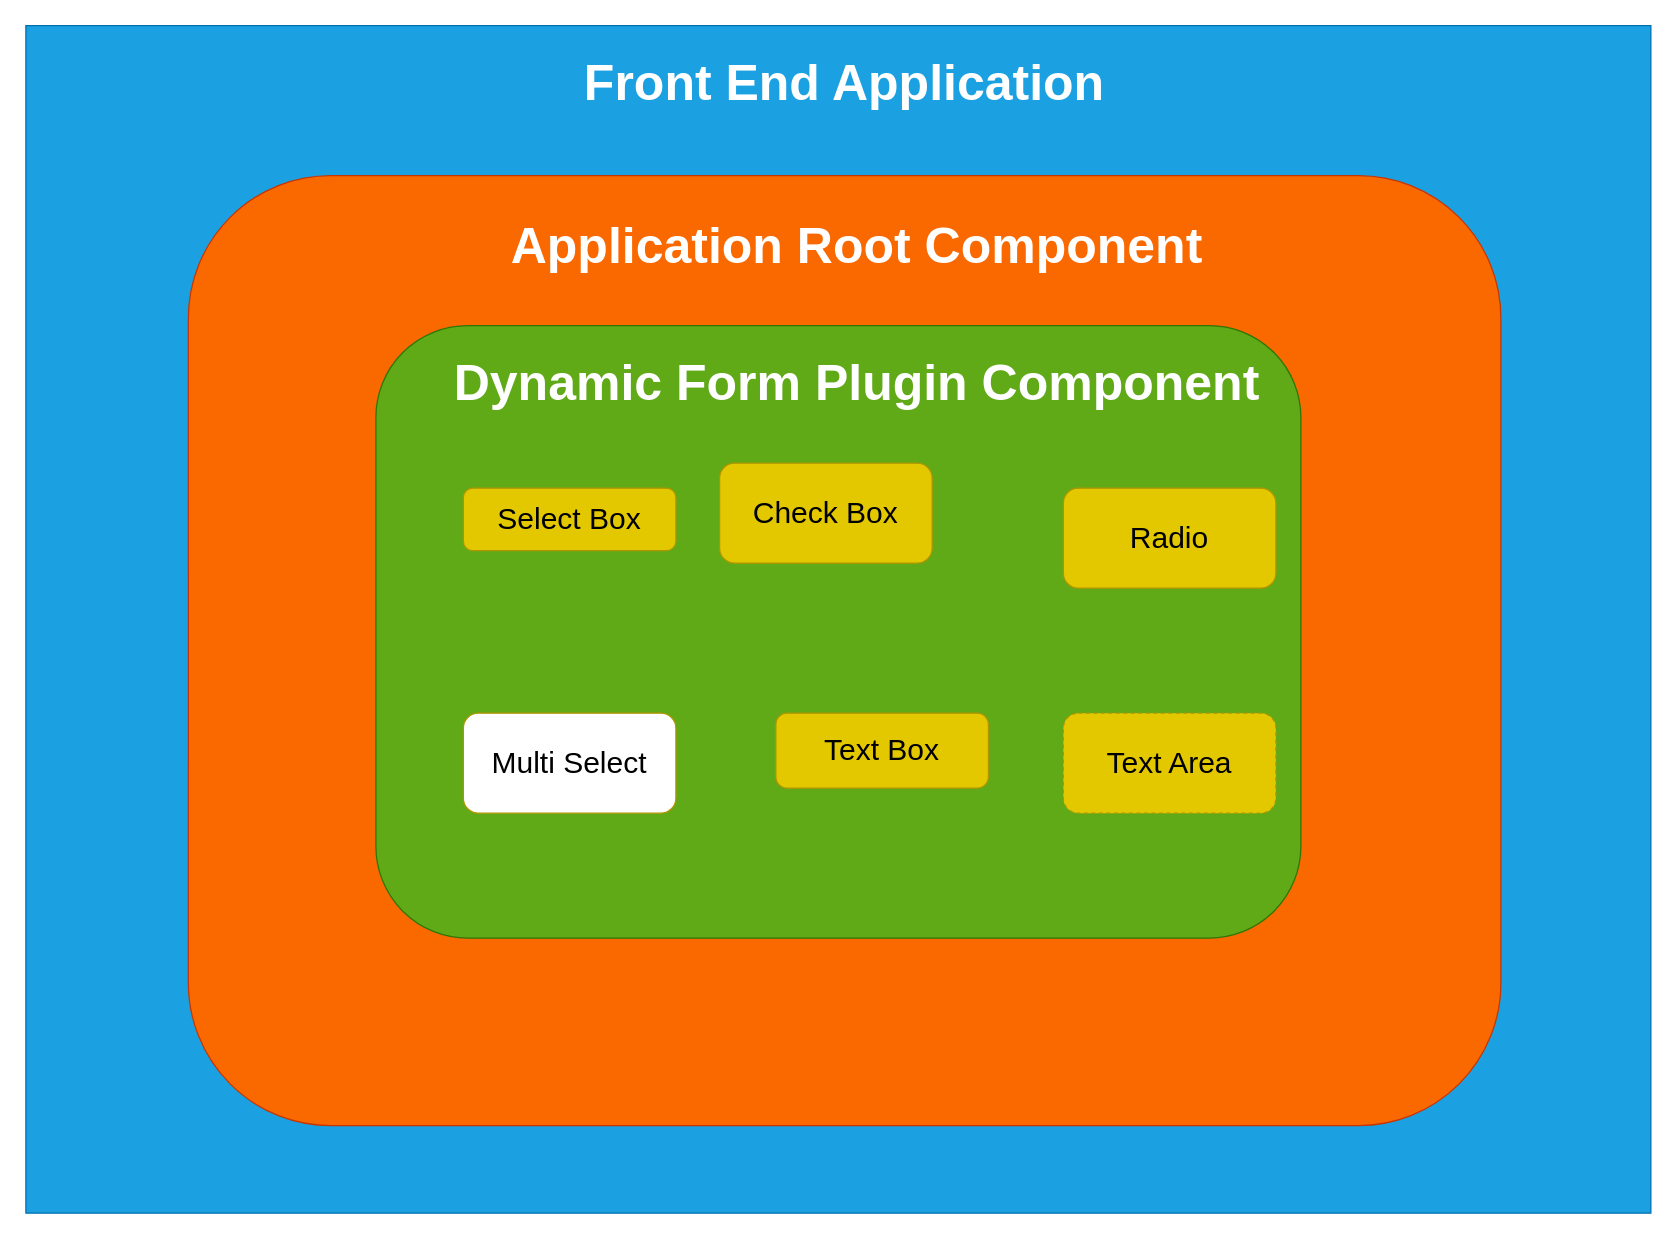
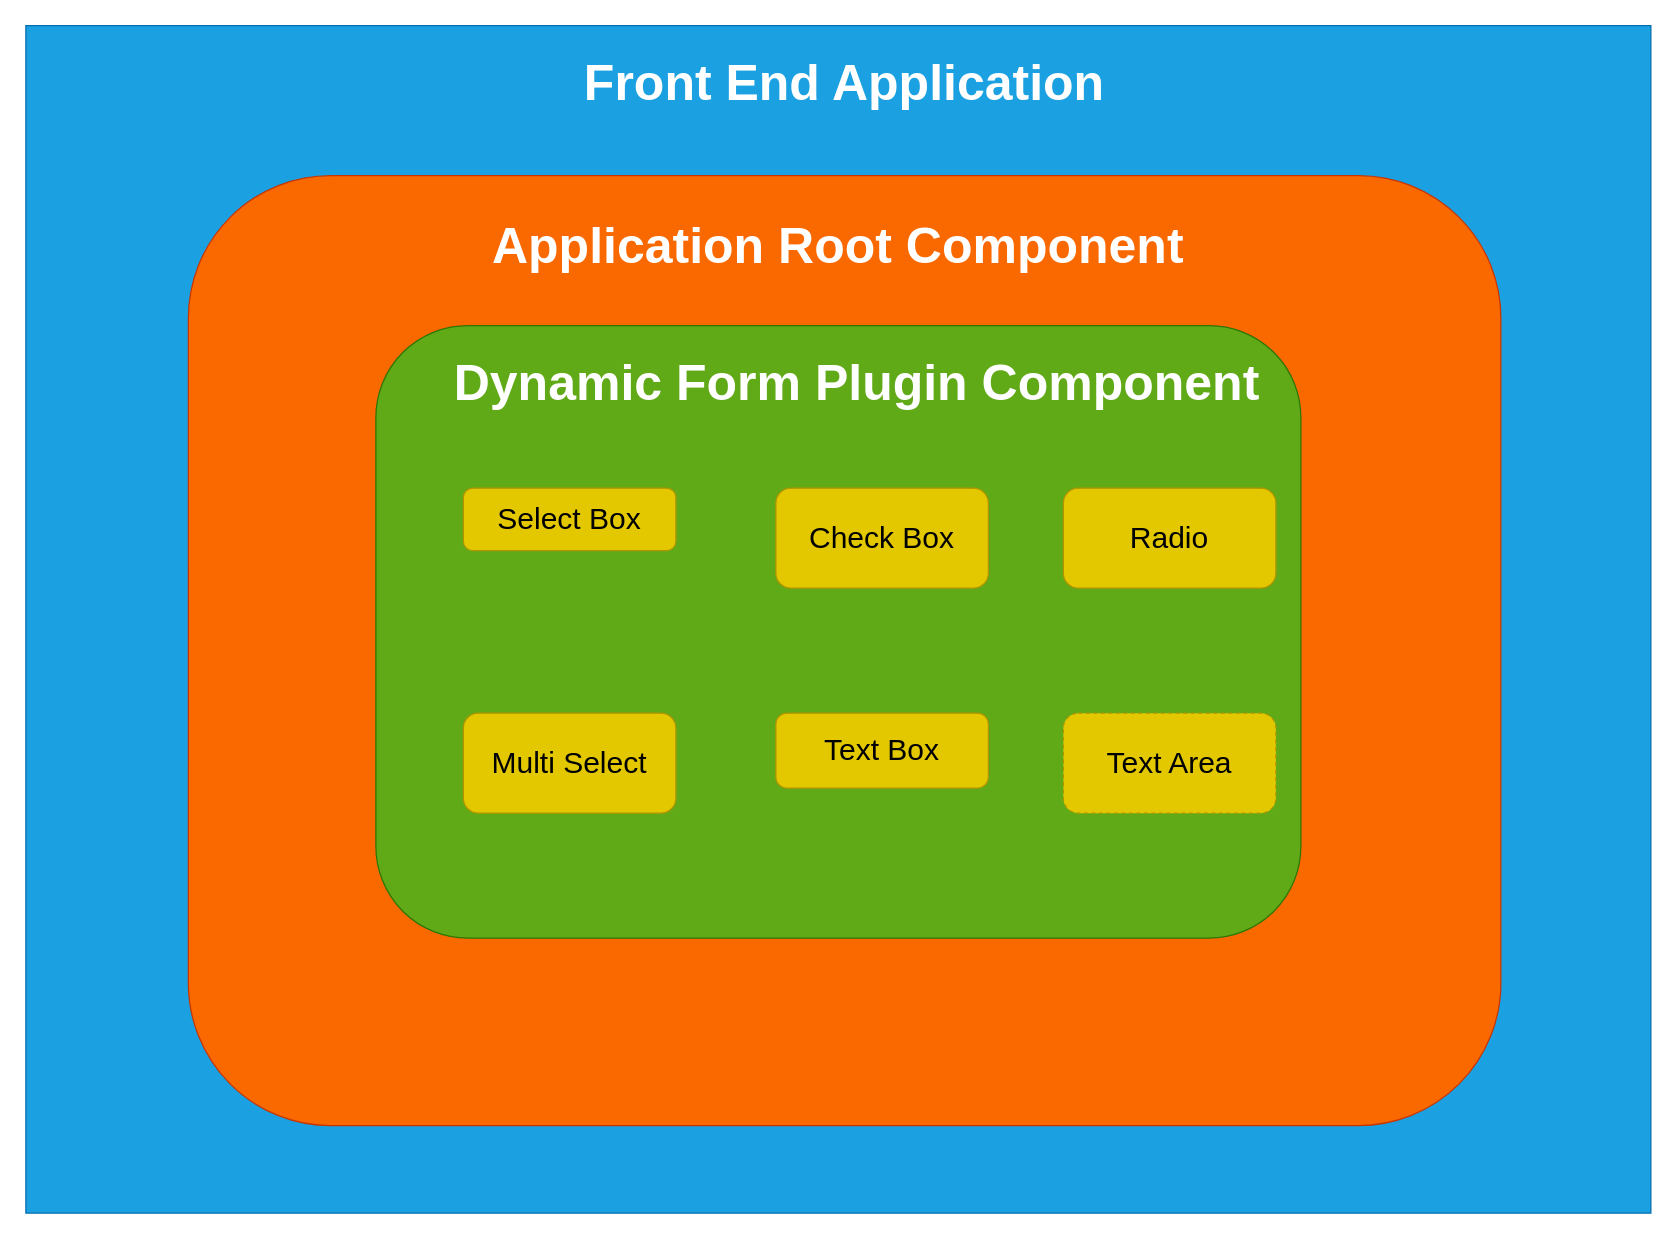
node "Application Root Component": moved (857, 244) -> (838, 244)
node "Check Box": moved (826, 513) -> (882, 538)
node "Multi Select": fillcolor #ffffff -> #e3c800
